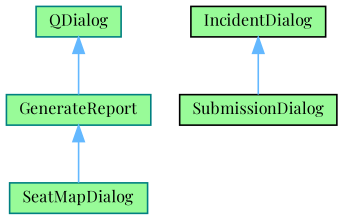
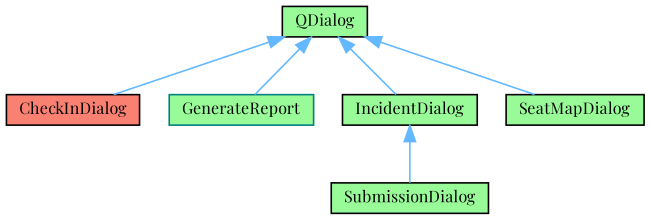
node "QDialog": color teal -> black
edge "IncidentDialog" -> "QDialog": added
node "CheckInDialog": added
edge "SeatMapDialog" -> "GenerateReport": now "SeatMapDialog" -> "QDialog"
node "SeatMapDialog": color teal -> black
